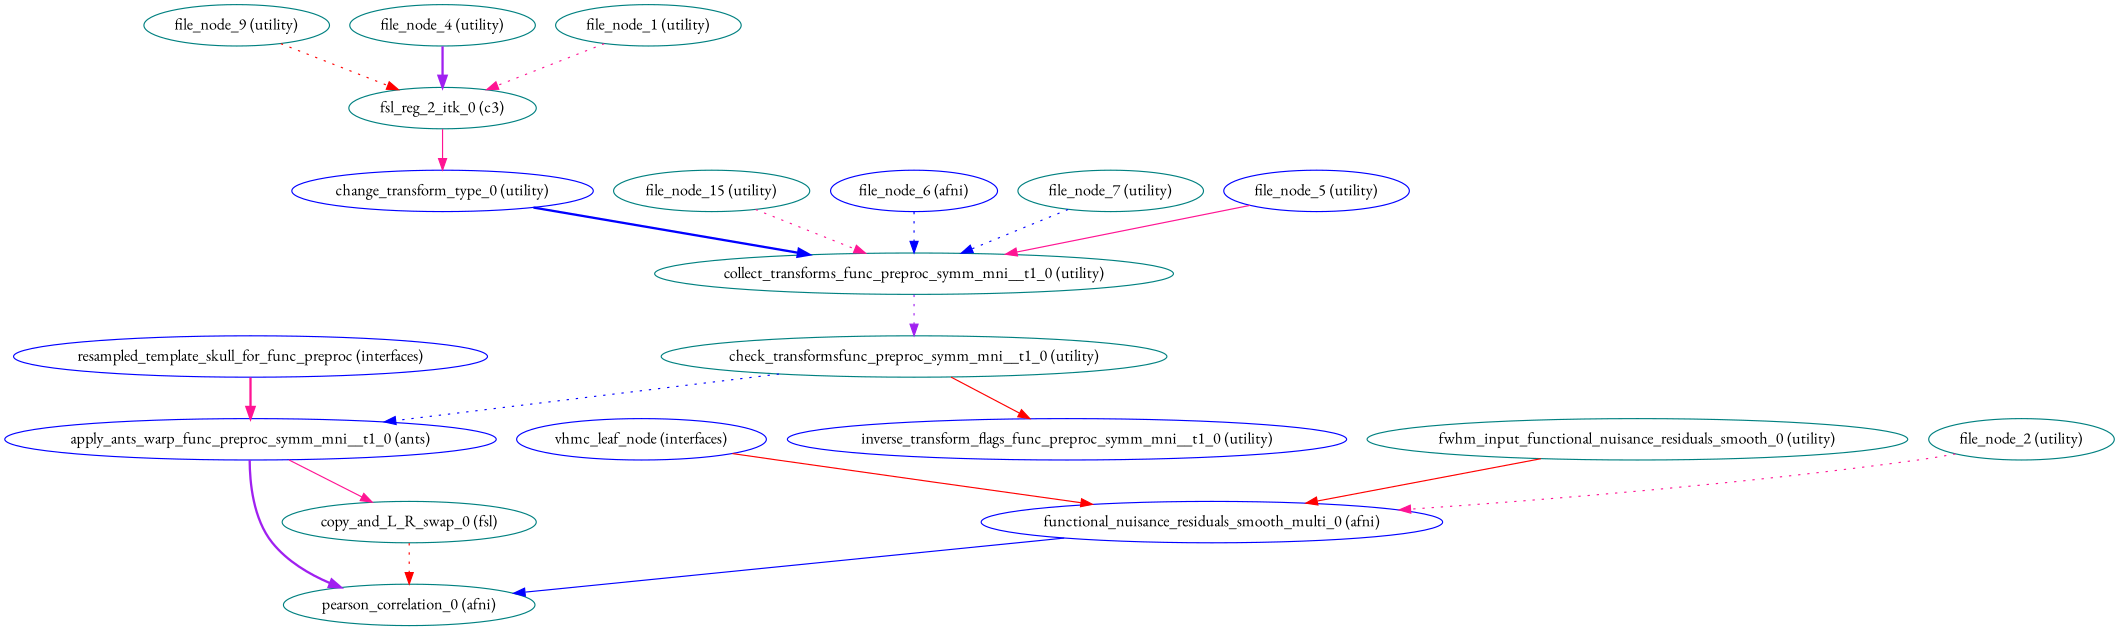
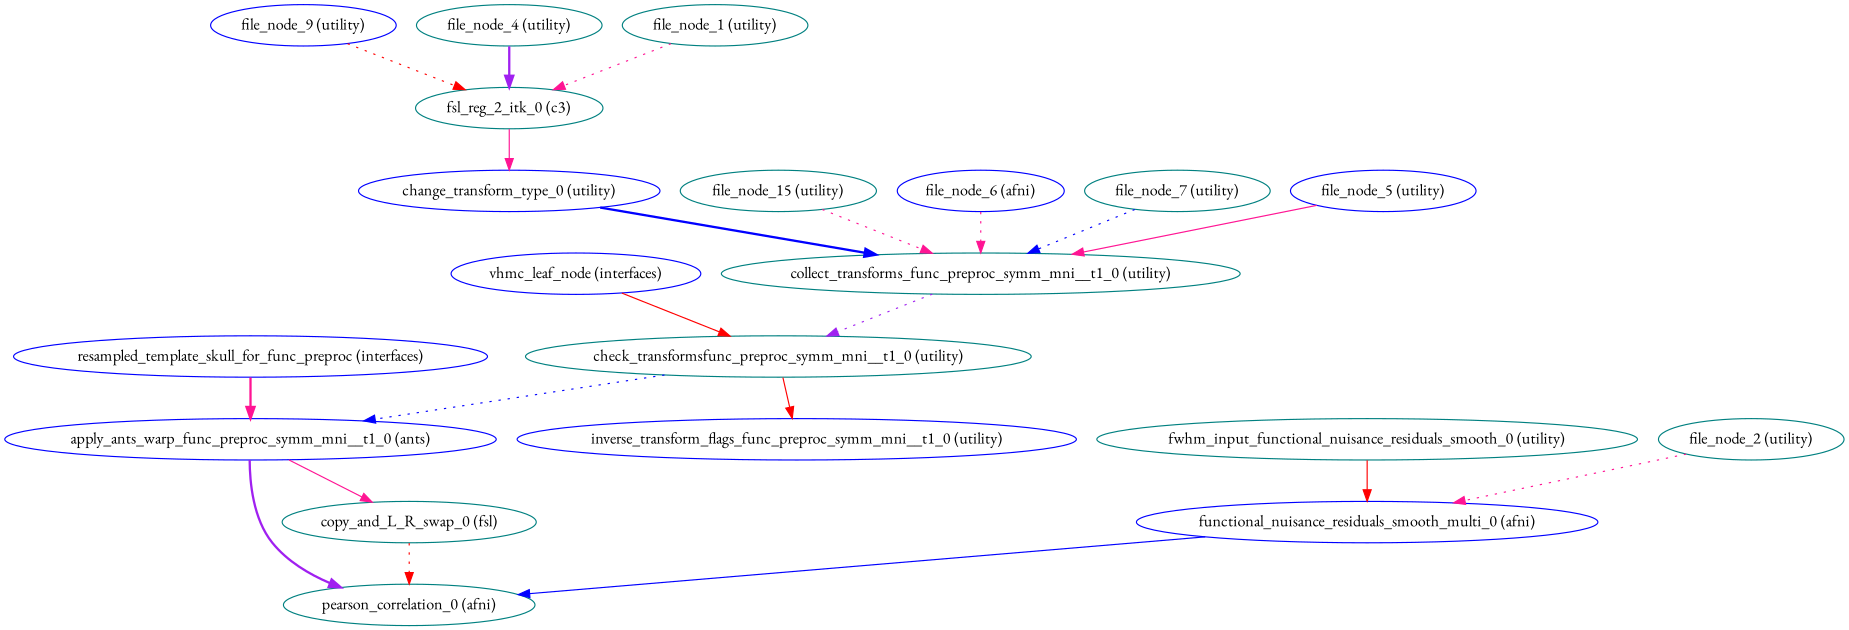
node "file_node_9 (utility)": color teal -> blue
edge "file_node_6 (afni)" -> "collect_transforms_func_preproc_symm_mni__t1_0 (utility)": color blue -> deeppink
edge "vhmc_leaf_node (interfaces)" -> "functional_nuisance_residuals_smooth_multi_0 (afni)": now "vhmc_leaf_node (interfaces)" -> "check_transformsfunc_preproc_symm_mni__t1_0 (utility)"
